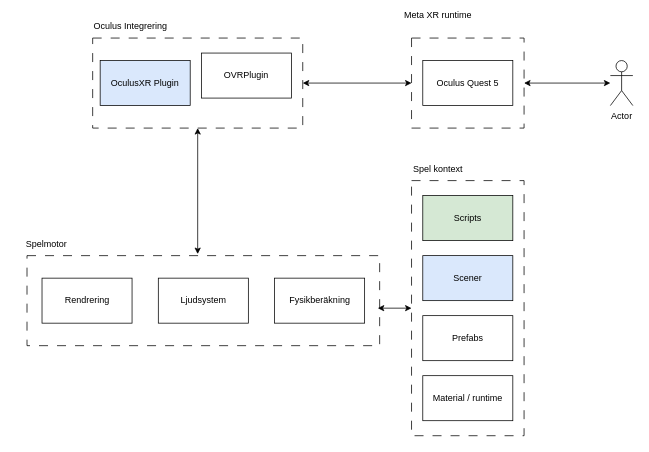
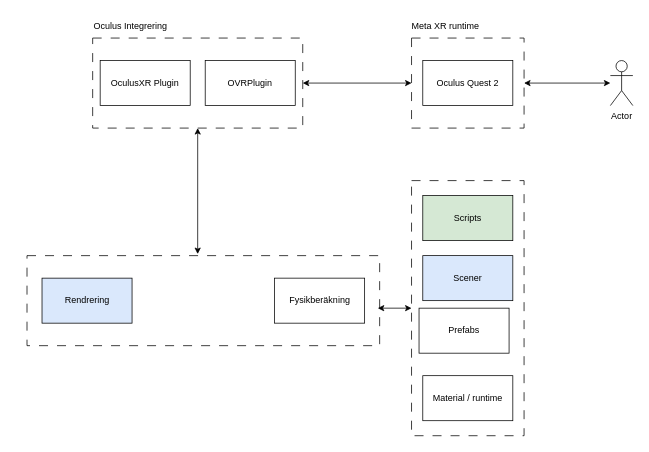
node "Meta XR runtime": moved (438, 15) -> (445, 27)
node "OVRPlugin": moved (246, 75) -> (250, 83)
node "OculusXR Plugin": fillcolor #dae8fc -> #ffffff
node "Oculus Quest 5": label "Oculus Quest 5" -> "Oculus Quest 2"
node "Spel kontext": removed
node "Spelmotor": removed
node "Rendrering": fillcolor #ffffff -> #dae8fc
node "Ljudsystem": removed
node "Prefabs": moved (468, 338) -> (464, 330)
